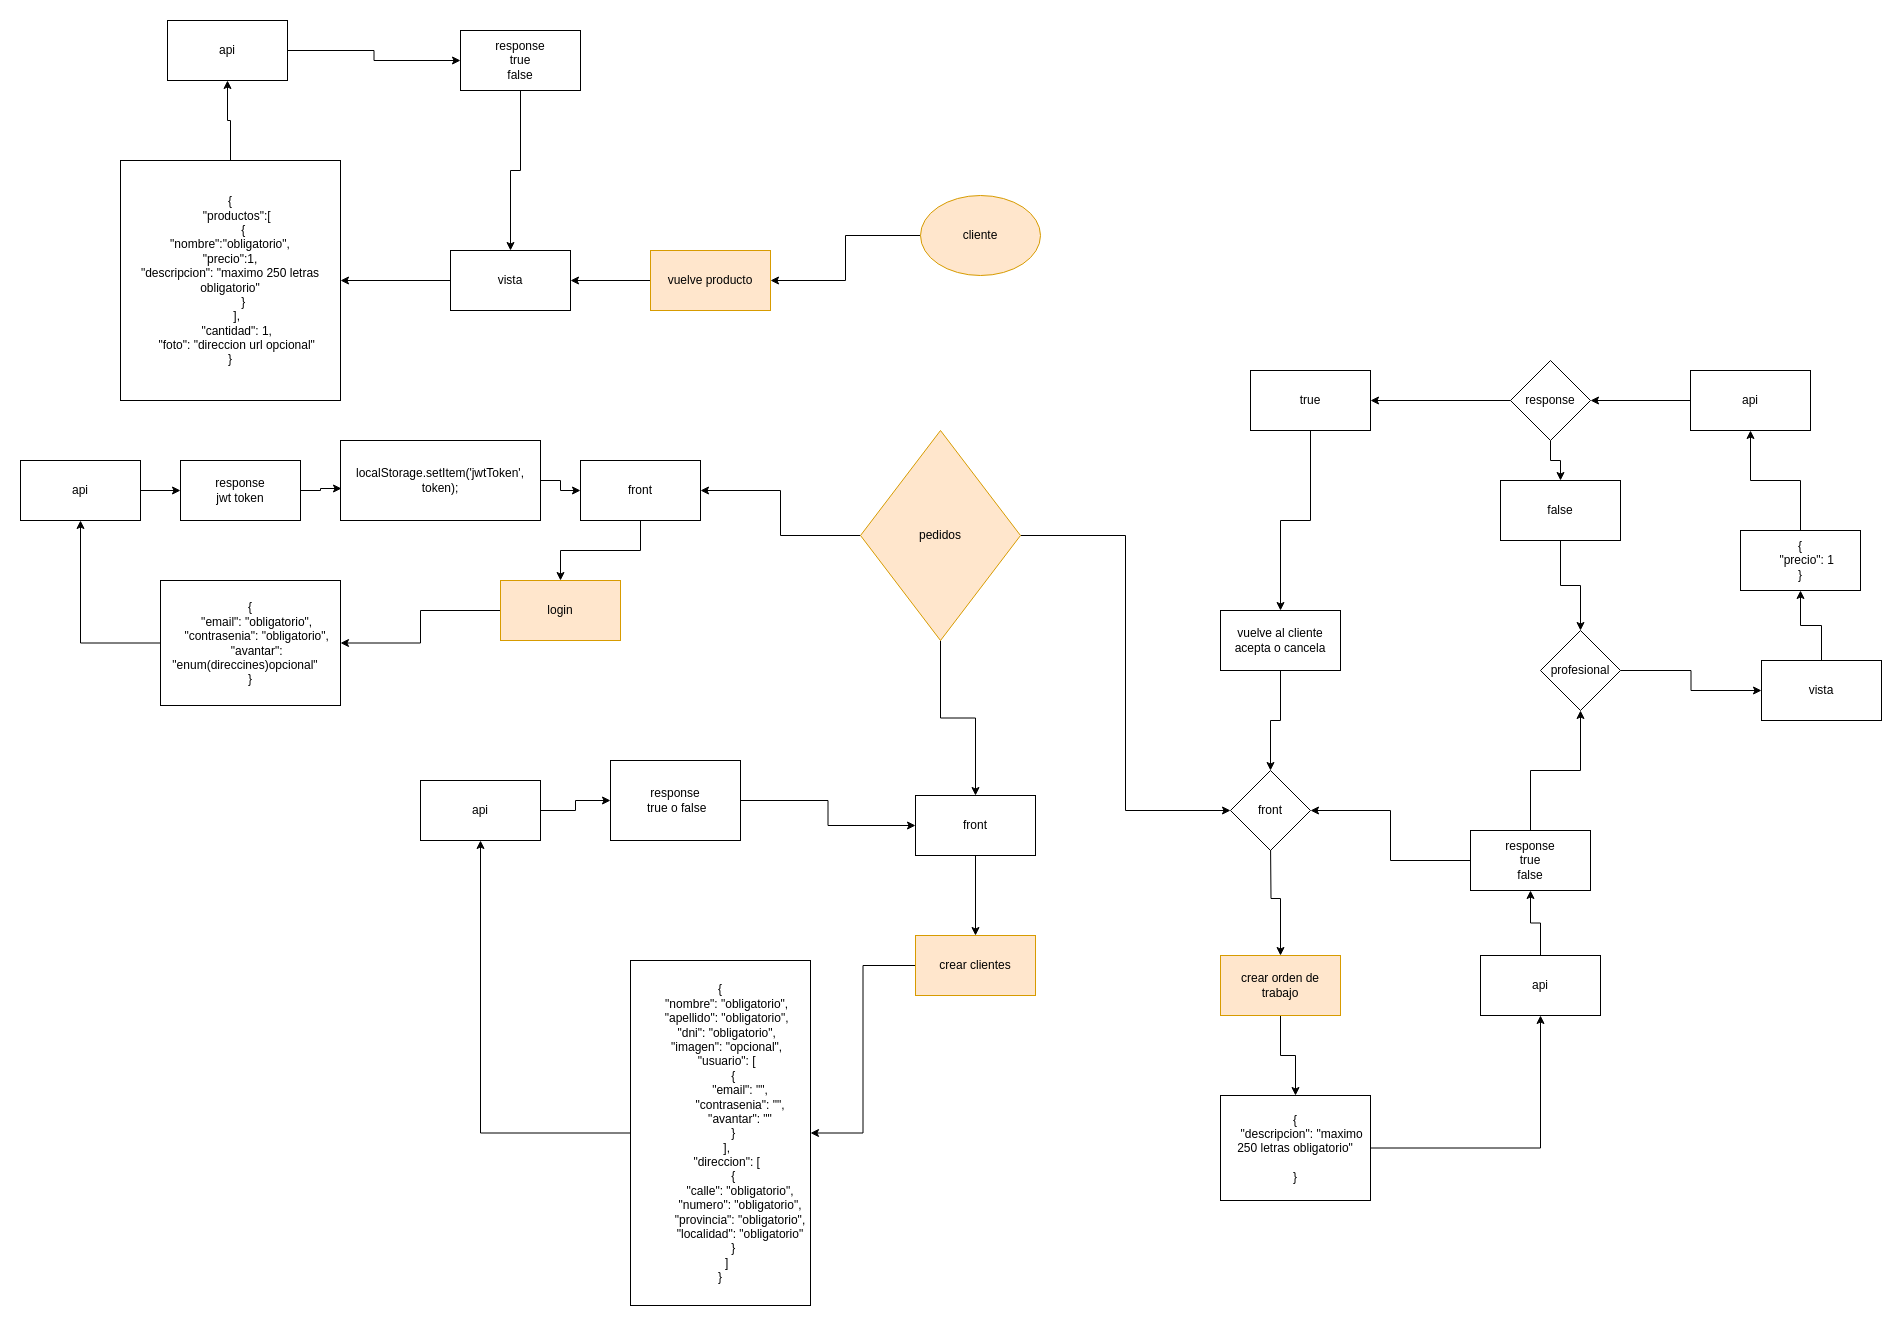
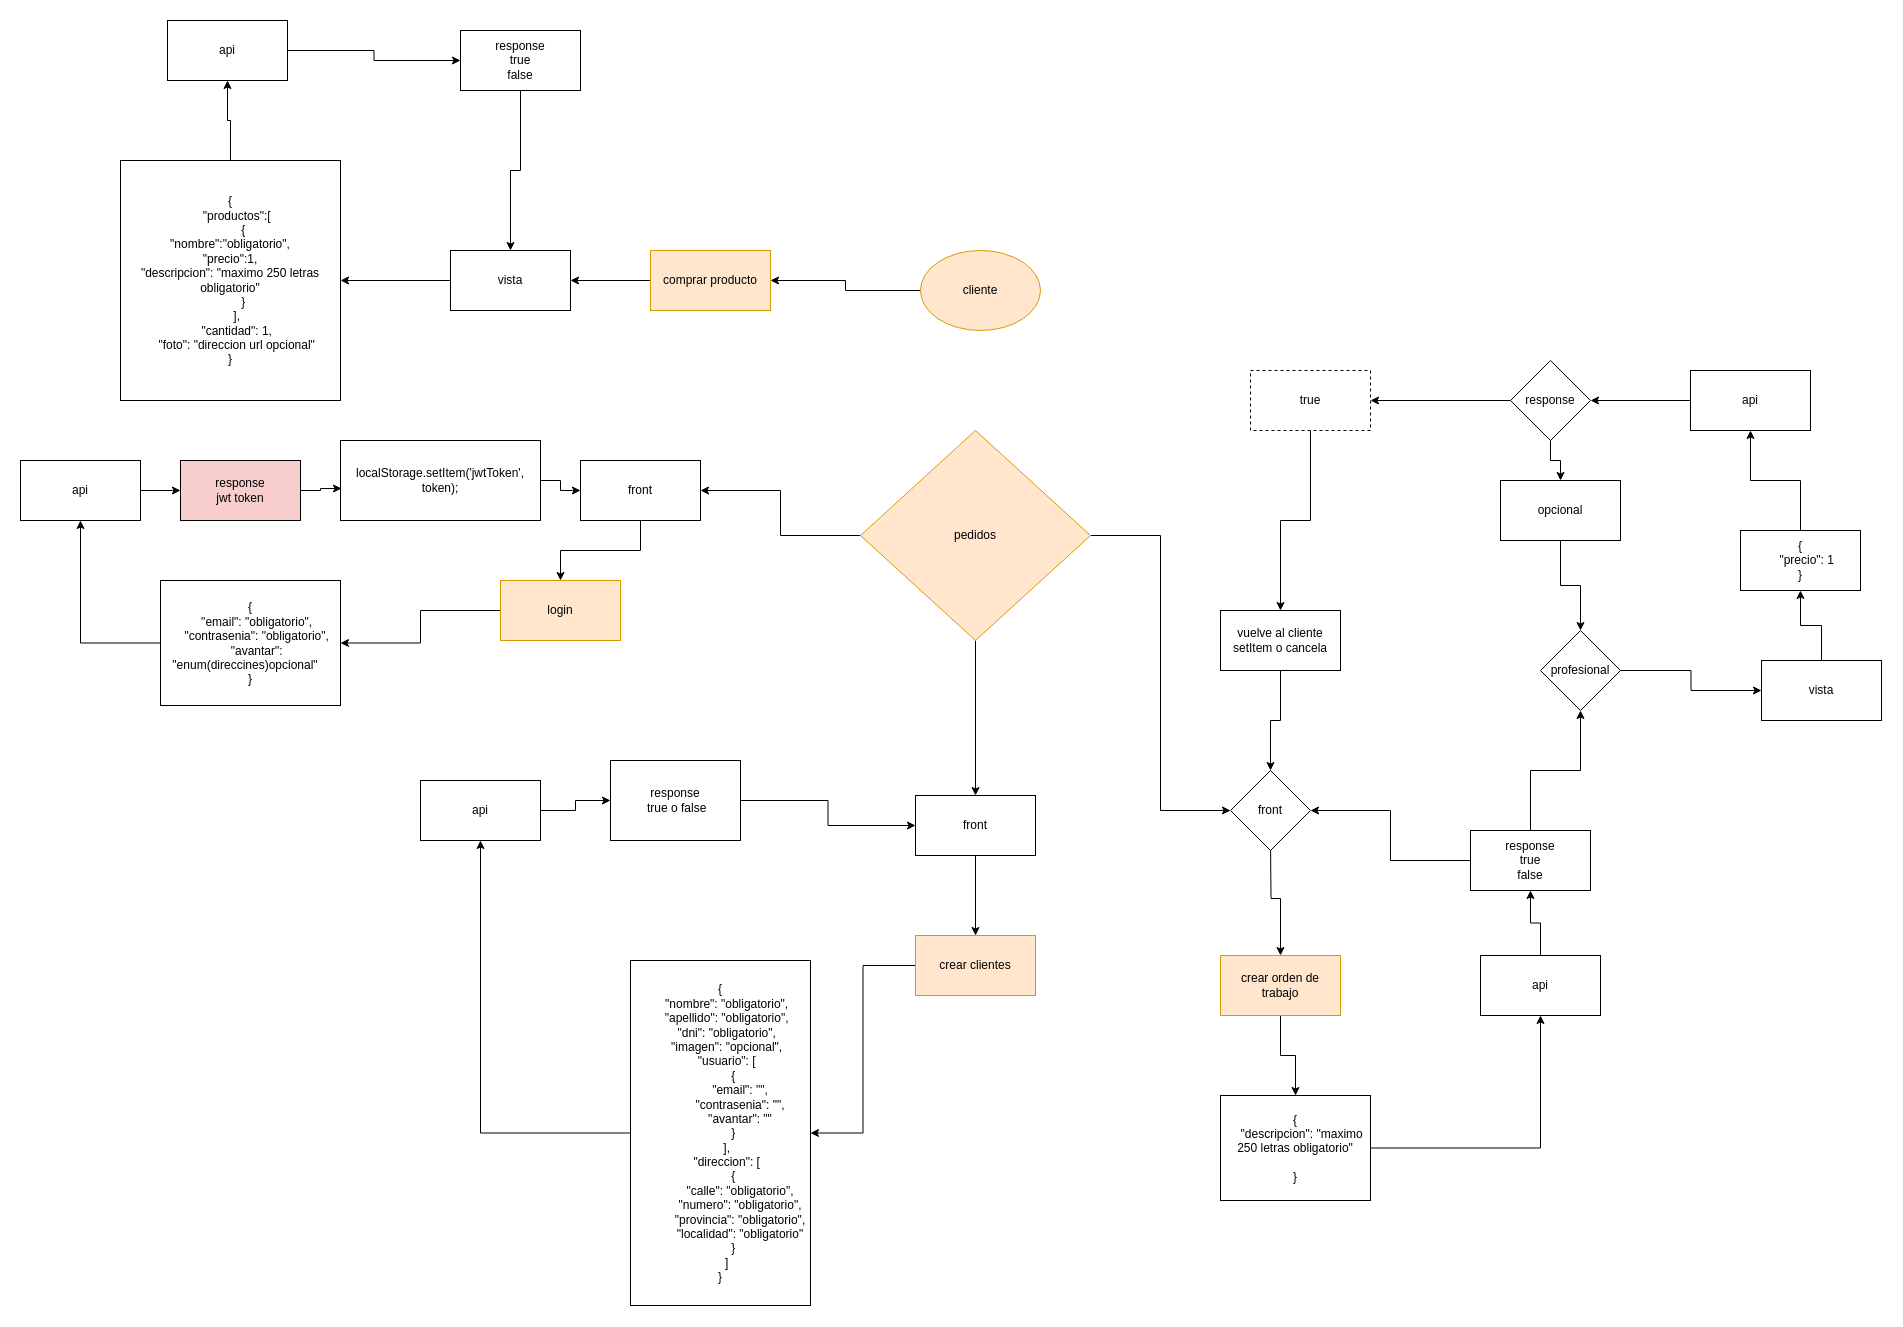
node "cliente": moved (981, 236) -> (981, 291)
node "vuelve producto": label "vuelve producto" -> "comprar producto"
node "true": style solid -> dashed
node "response jwt token": fillcolor #ffffff -> #f8cecc
node "false": label "false" -> "opcional"
node "pedidos": size 160x210 -> 230x210
node "vuelve al cliente acepta o cancela": label "vuelve al cliente acepta o cancela" -> "vuelve al cliente setItem o cancela"
